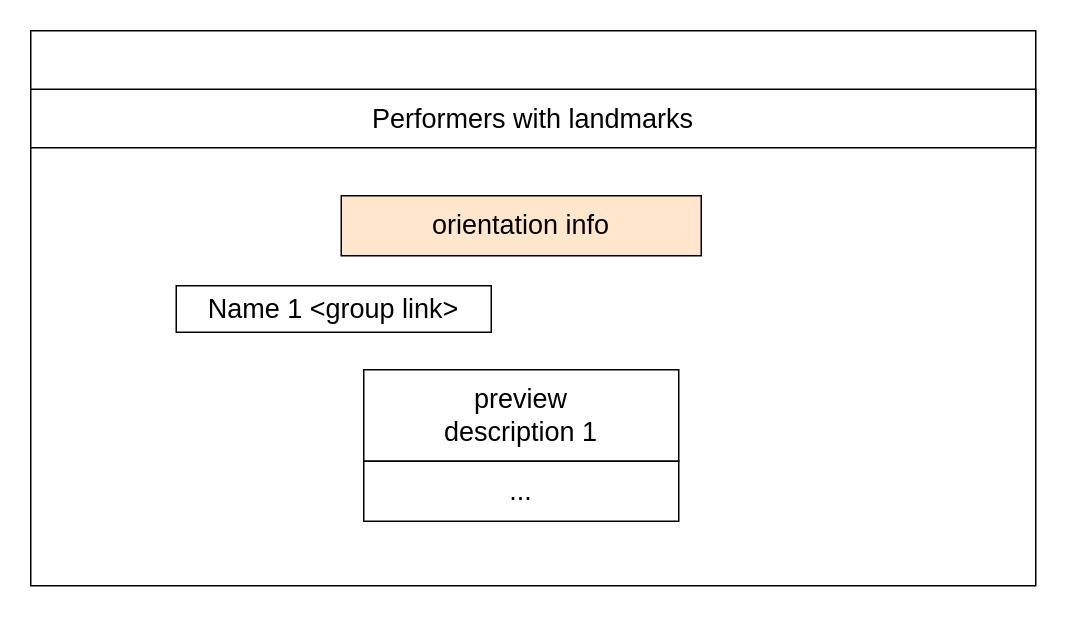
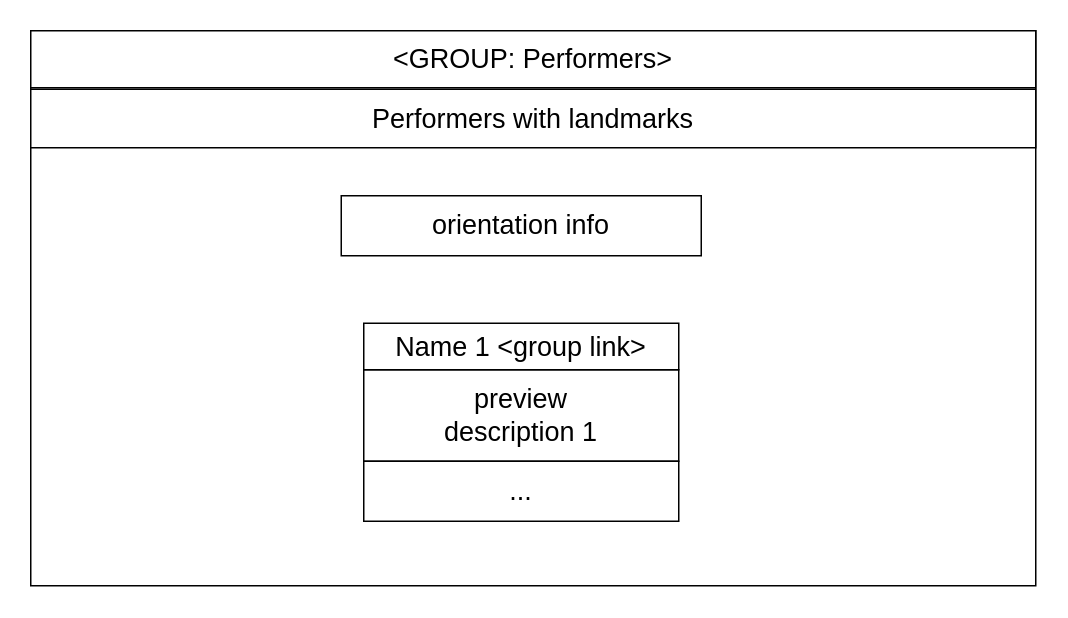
node "<GROUP: Performers>": added
node "orientation info": fillcolor #ffe6cc -> #ffffff
node "Name 1 <group link>": moved (334, 309) -> (521, 347)
